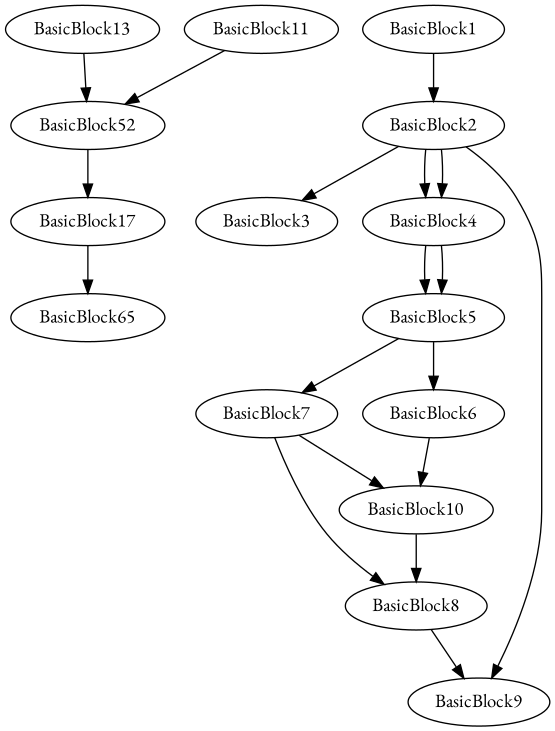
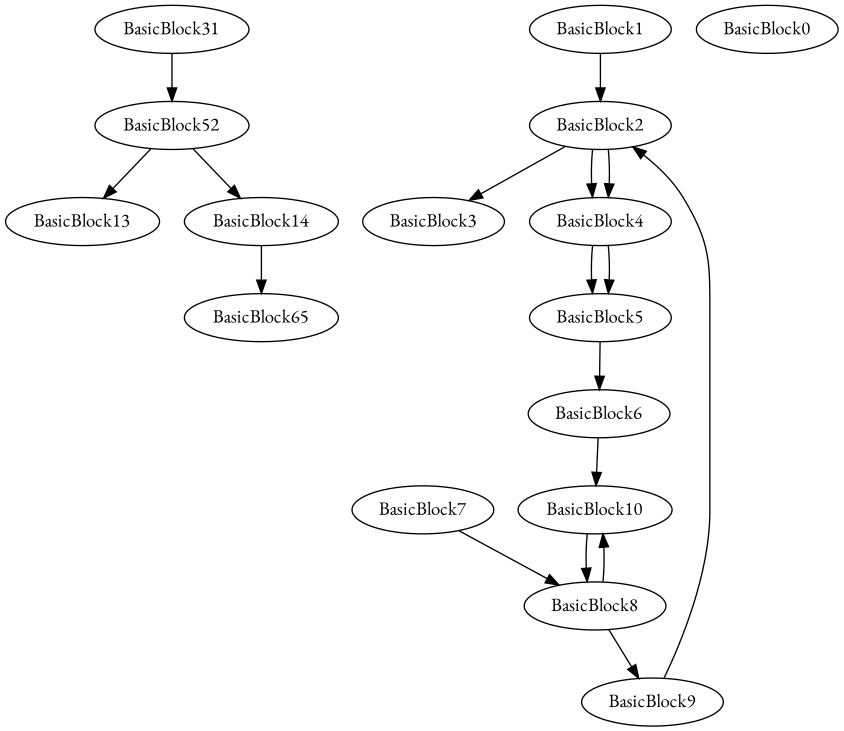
node "BasicBlock11": label "BasicBlock11" -> "BasicBlock31"
node "BasicBlock0": added
edge "BasicBlock13" -> "BasicBlock52": reversed
node "BasicBlock17": label "BasicBlock17" -> "BasicBlock14"
edge "BasicBlock5" -> "BasicBlock7": removed
edge "BasicBlock2" -> "BasicBlock9": reversed
edge "BasicBlock7" -> "BasicBlock10": now "BasicBlock8" -> "BasicBlock10"
